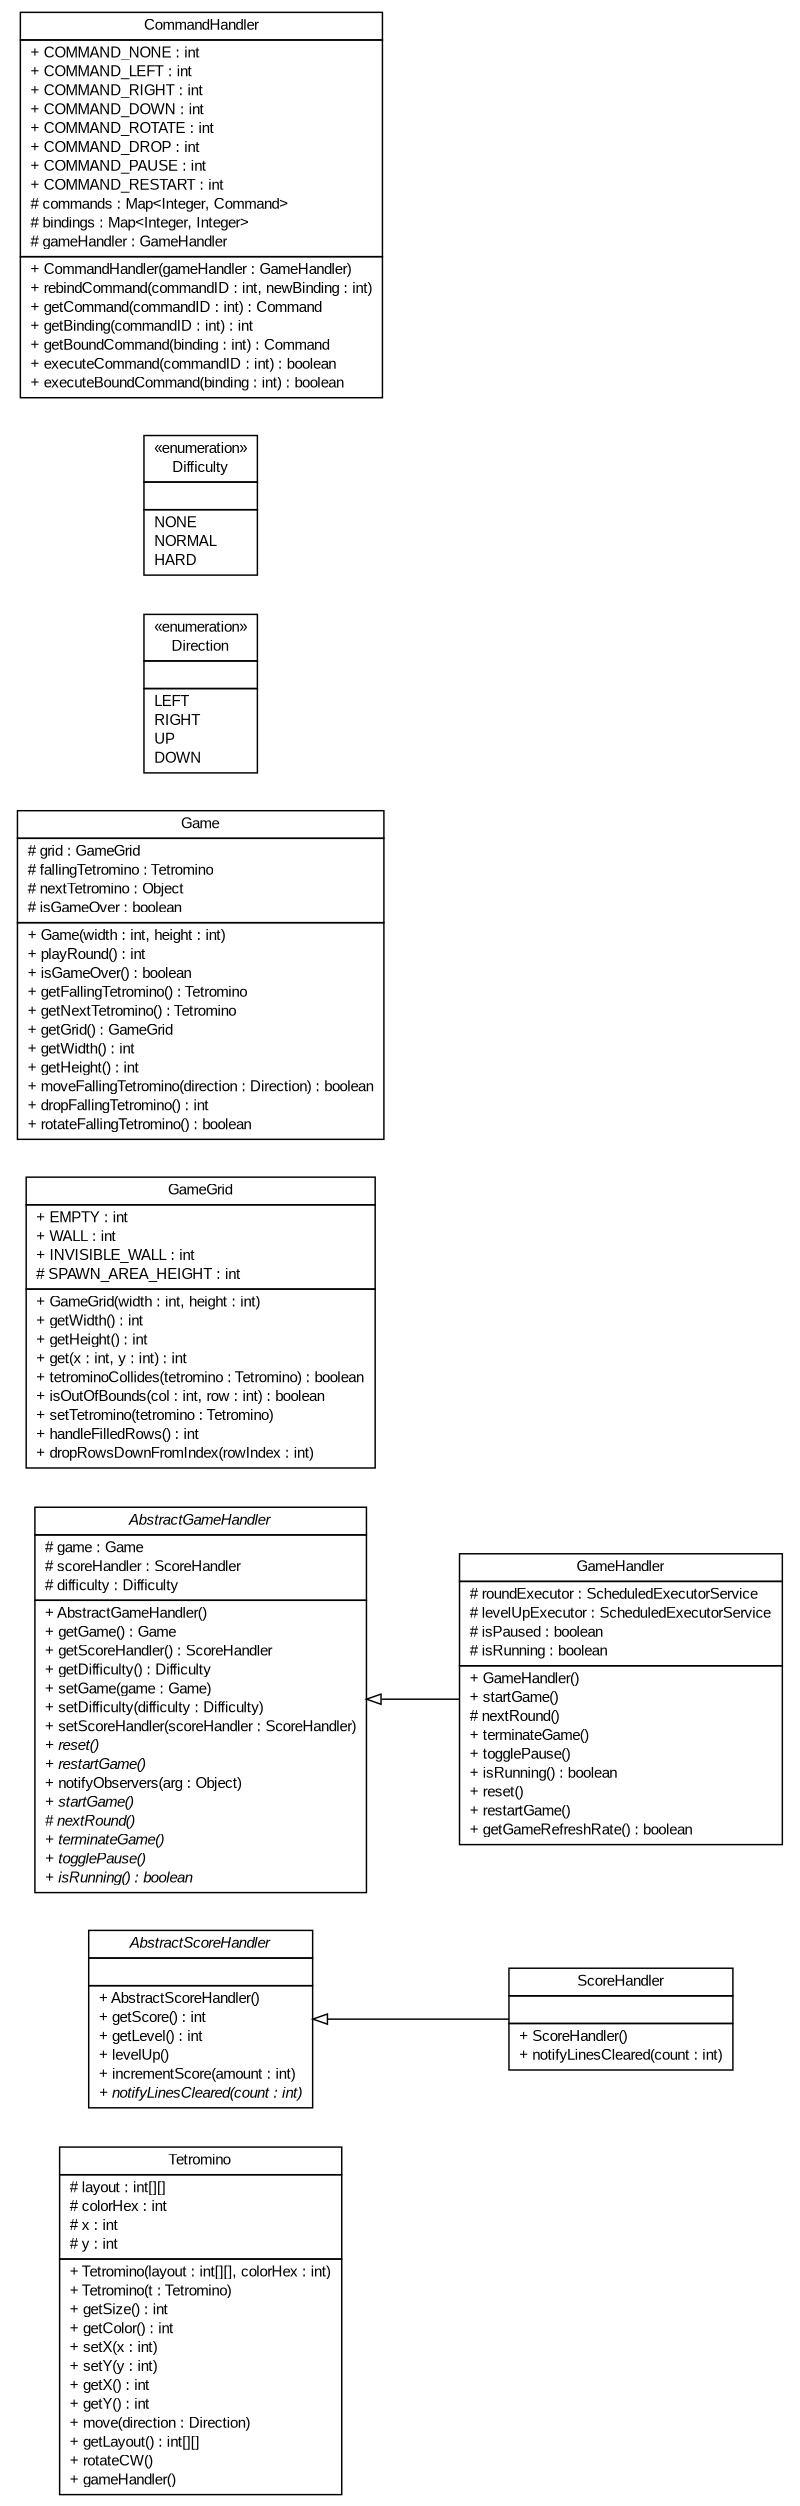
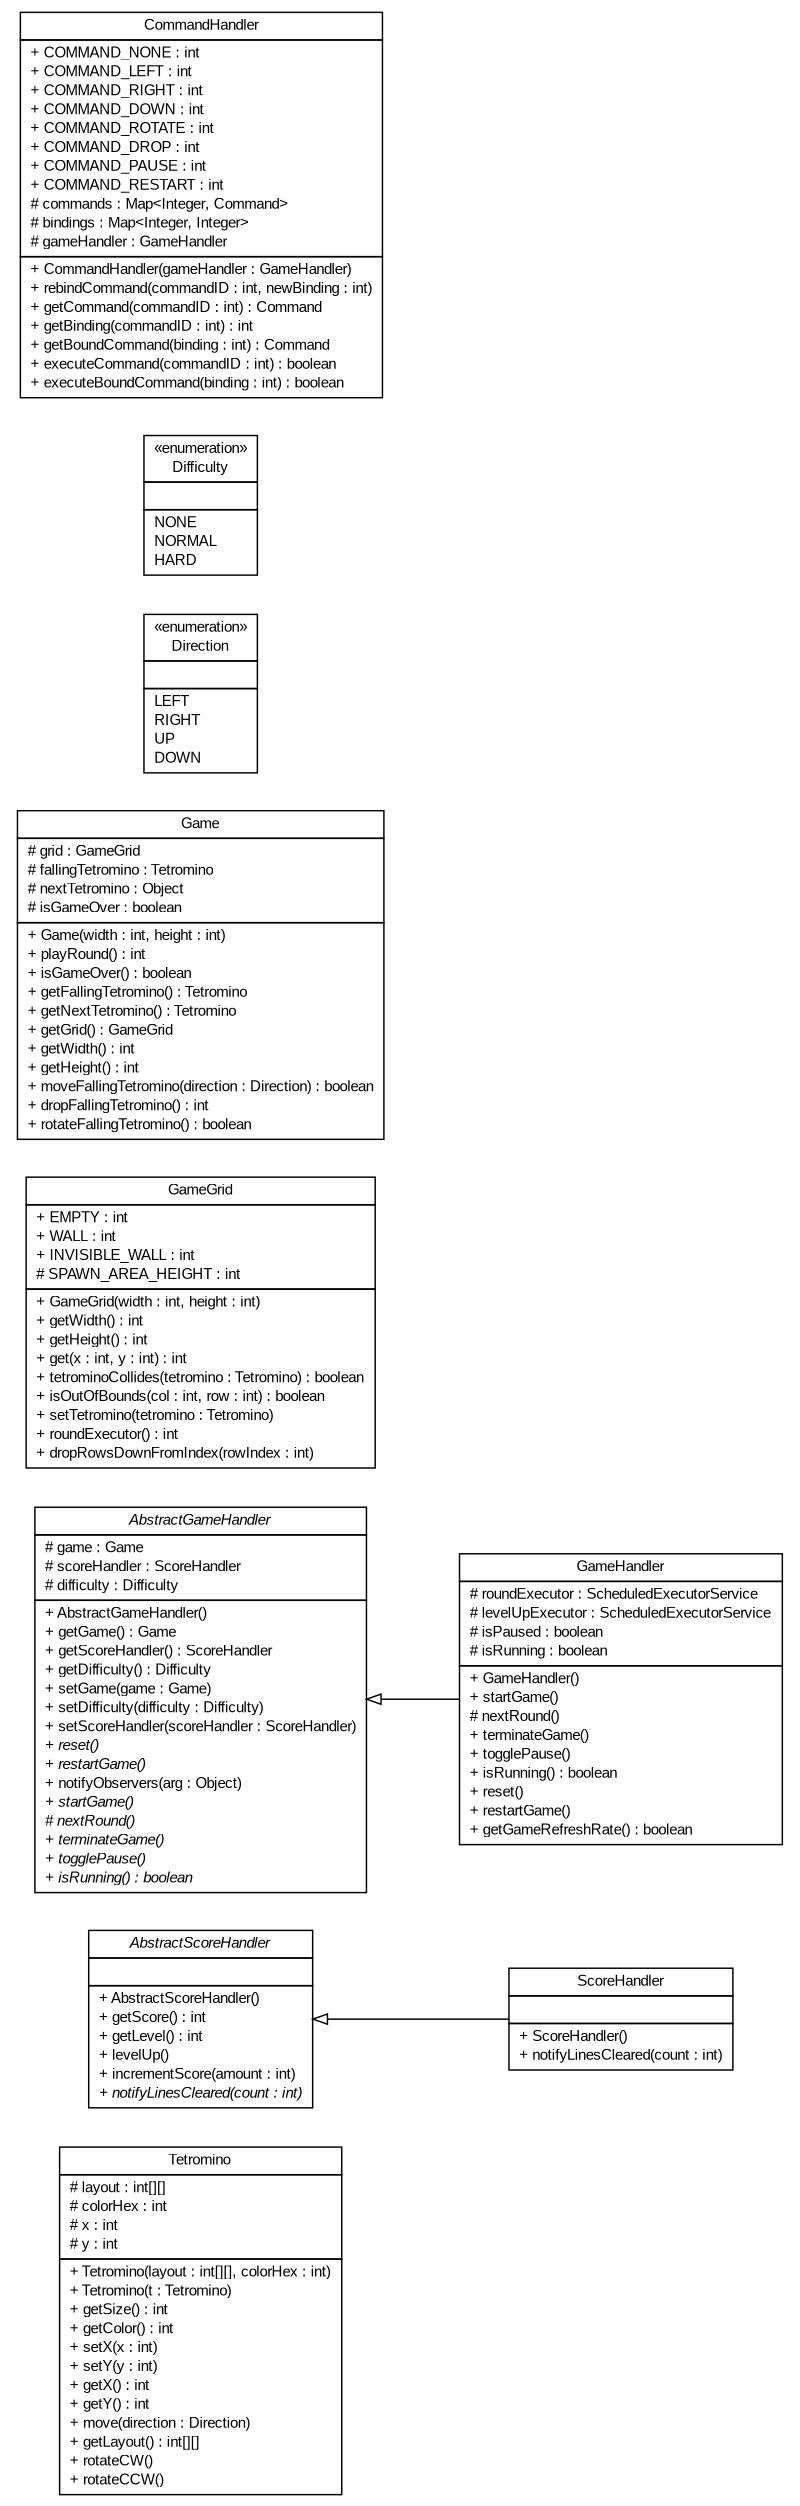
node "GameGrid": text "+ handleFilledRows() : int" -> "+ roundExecutor() : int"
node "Tetromino": text "+ gameHandler()" -> "+ rotateCCW()"
